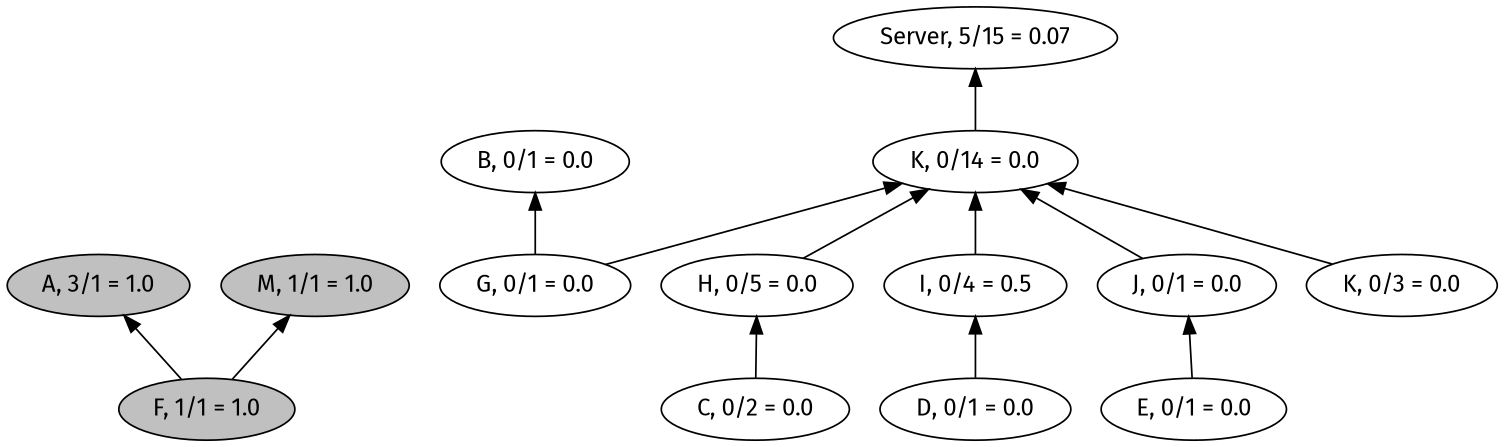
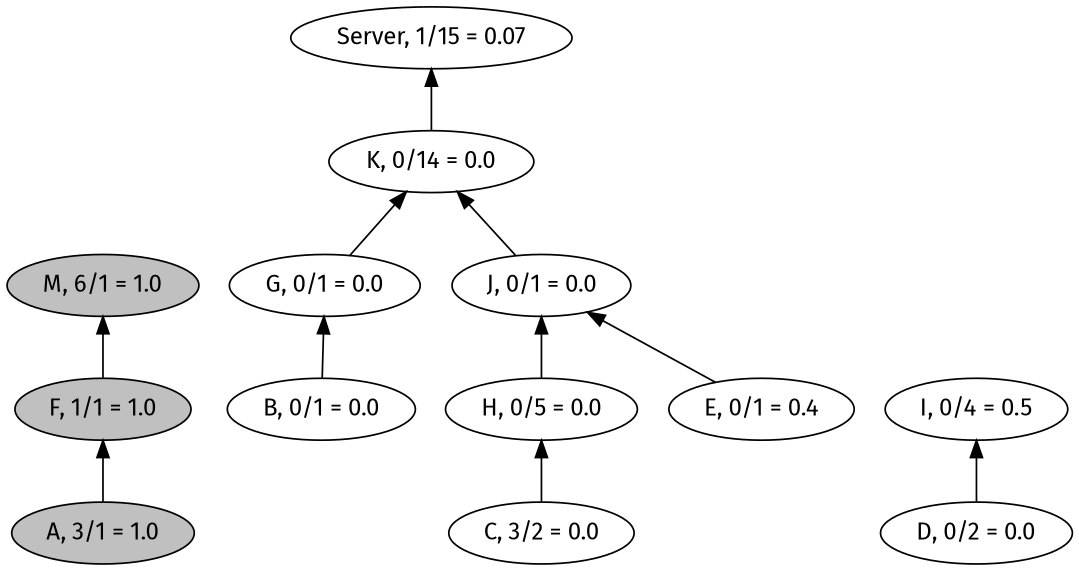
node "Server, 5/15 = 0.07": label "Server, 5/15 = 0.07" -> "Server, 1/15 = 0.07"
edge "H, 0/5 = 0.0" -> "K, 0/14 = 0.0": now "H, 0/5 = 0.0" -> "J, 0/1 = 0.0"
edge "G, 0/1 = 0.0" -> "B, 0/1 = 0.0": reversed
edge "I, 0/4 = 0.5" -> "K, 0/14 = 0.0": removed
node "M, 1/1 = 1.0": label "M, 1/1 = 1.0" -> "M, 6/1 = 1.0"
node "K, 0/3 = 0.0": removed
edge "F, 1/1 = 1.0" -> "A, 3/1 = 1.0": reversed
node "C, 0/2 = 0.0": label "C, 0/2 = 0.0" -> "C, 3/2 = 0.0"
node "D, 0/1 = 0.0": label "D, 0/1 = 0.0" -> "D, 0/2 = 0.0"
node "E, 0/1 = 0.0": label "E, 0/1 = 0.0" -> "E, 0/1 = 0.4"
